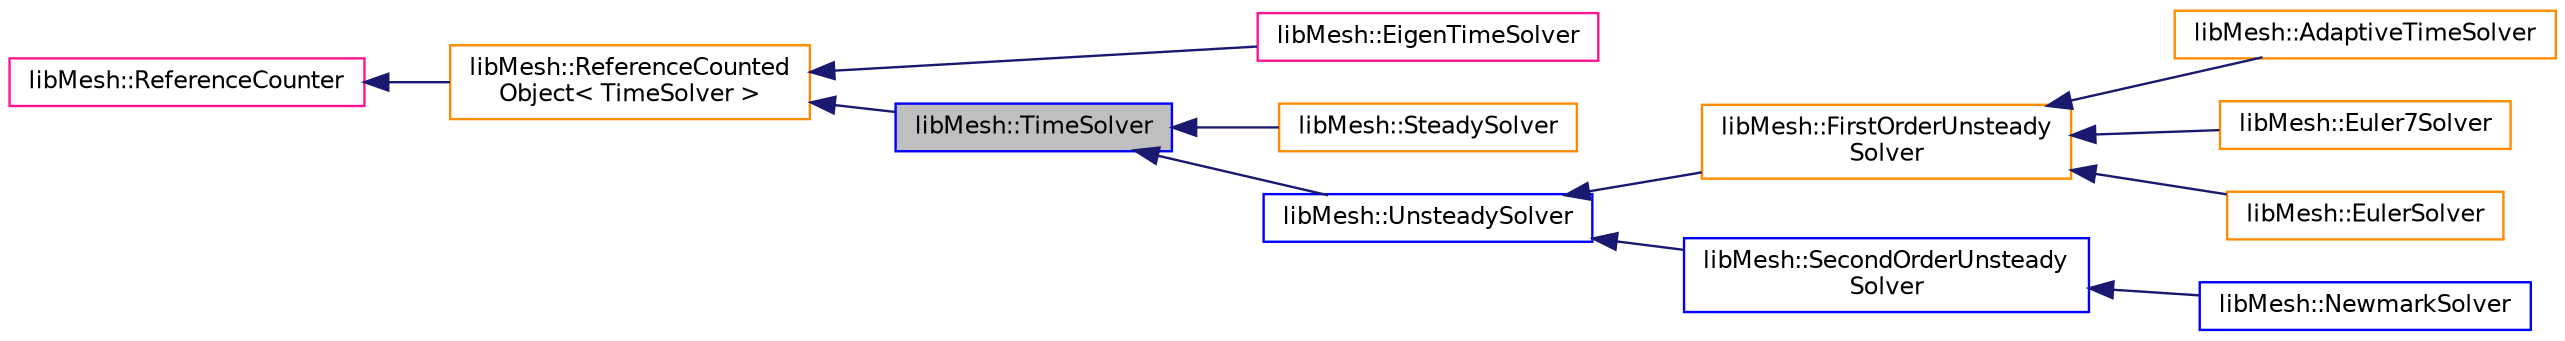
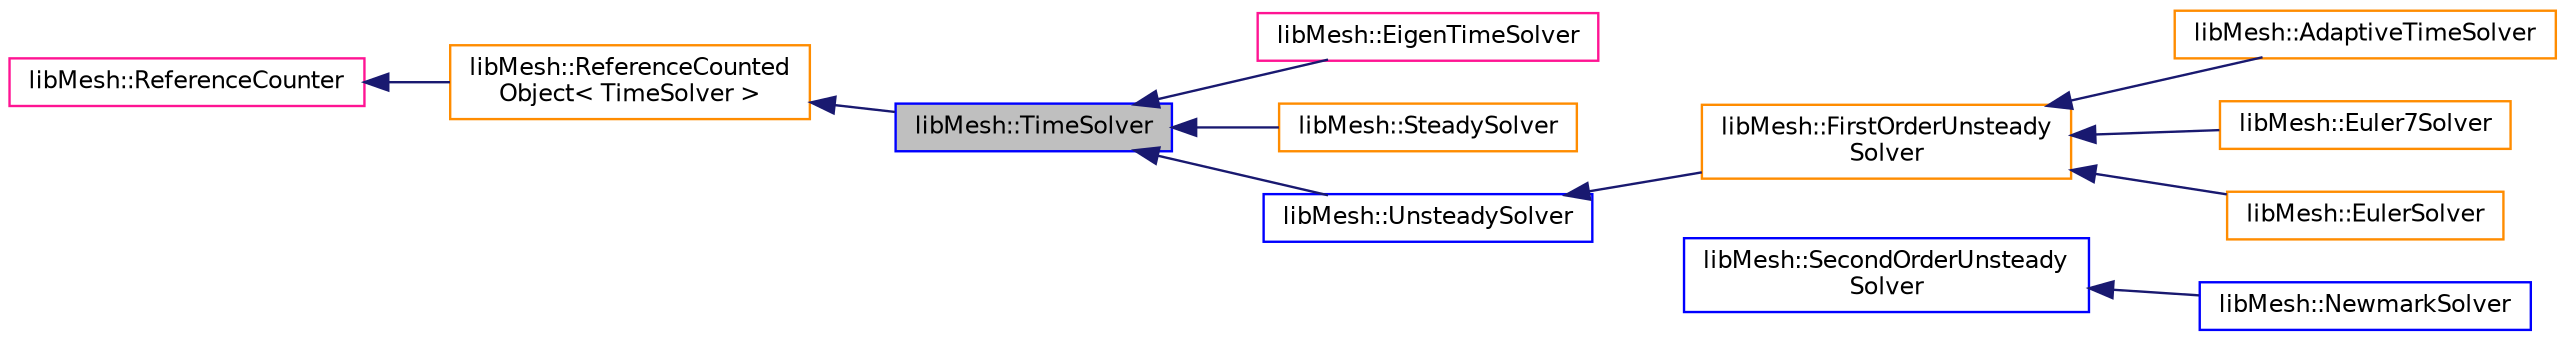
edge "libMesh::EigenTimeSolver" -> "libMesh::ReferenceCounted Object< TimeSolver >": now "libMesh::EigenTimeSolver" -> "libMesh::TimeSolver"
edge "libMesh::SecondOrderUnsteady Solver" -> "libMesh::UnsteadySolver": removed
